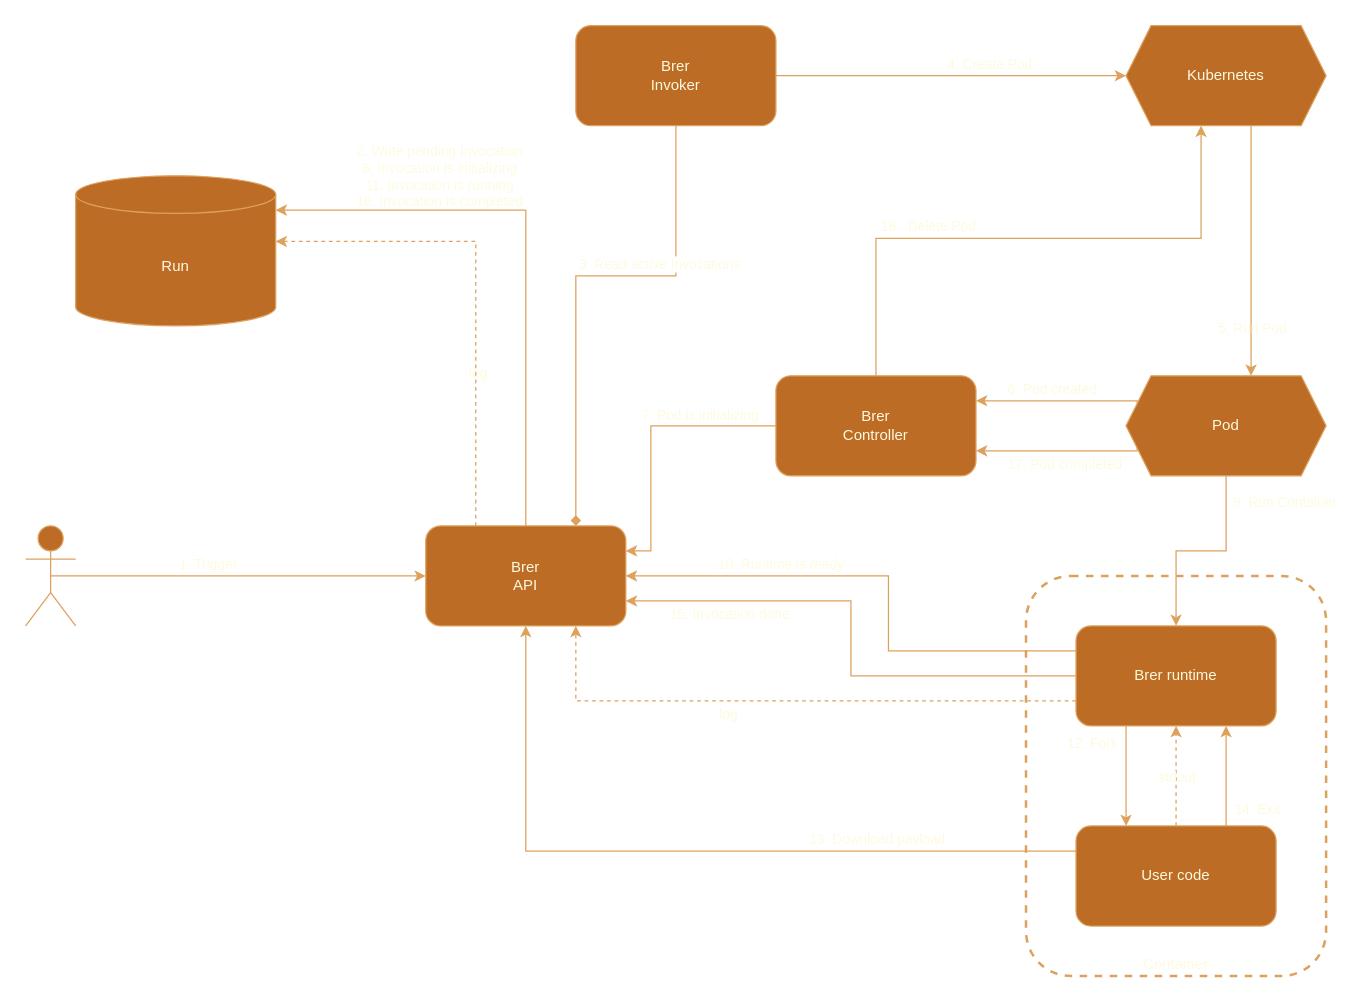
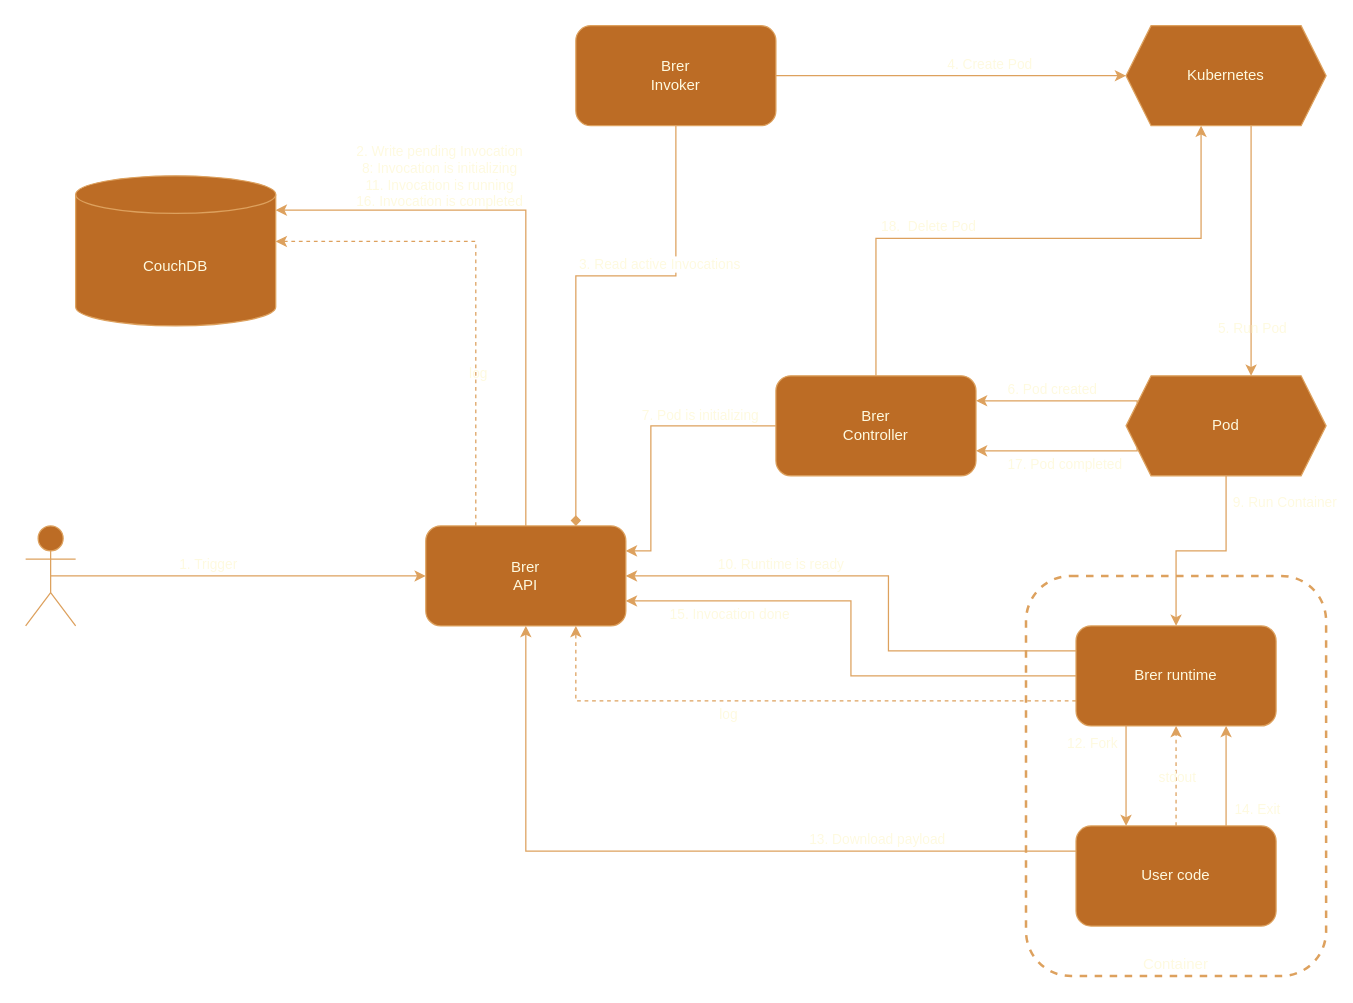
node "Run": label "Run" -> "CouchDB"
